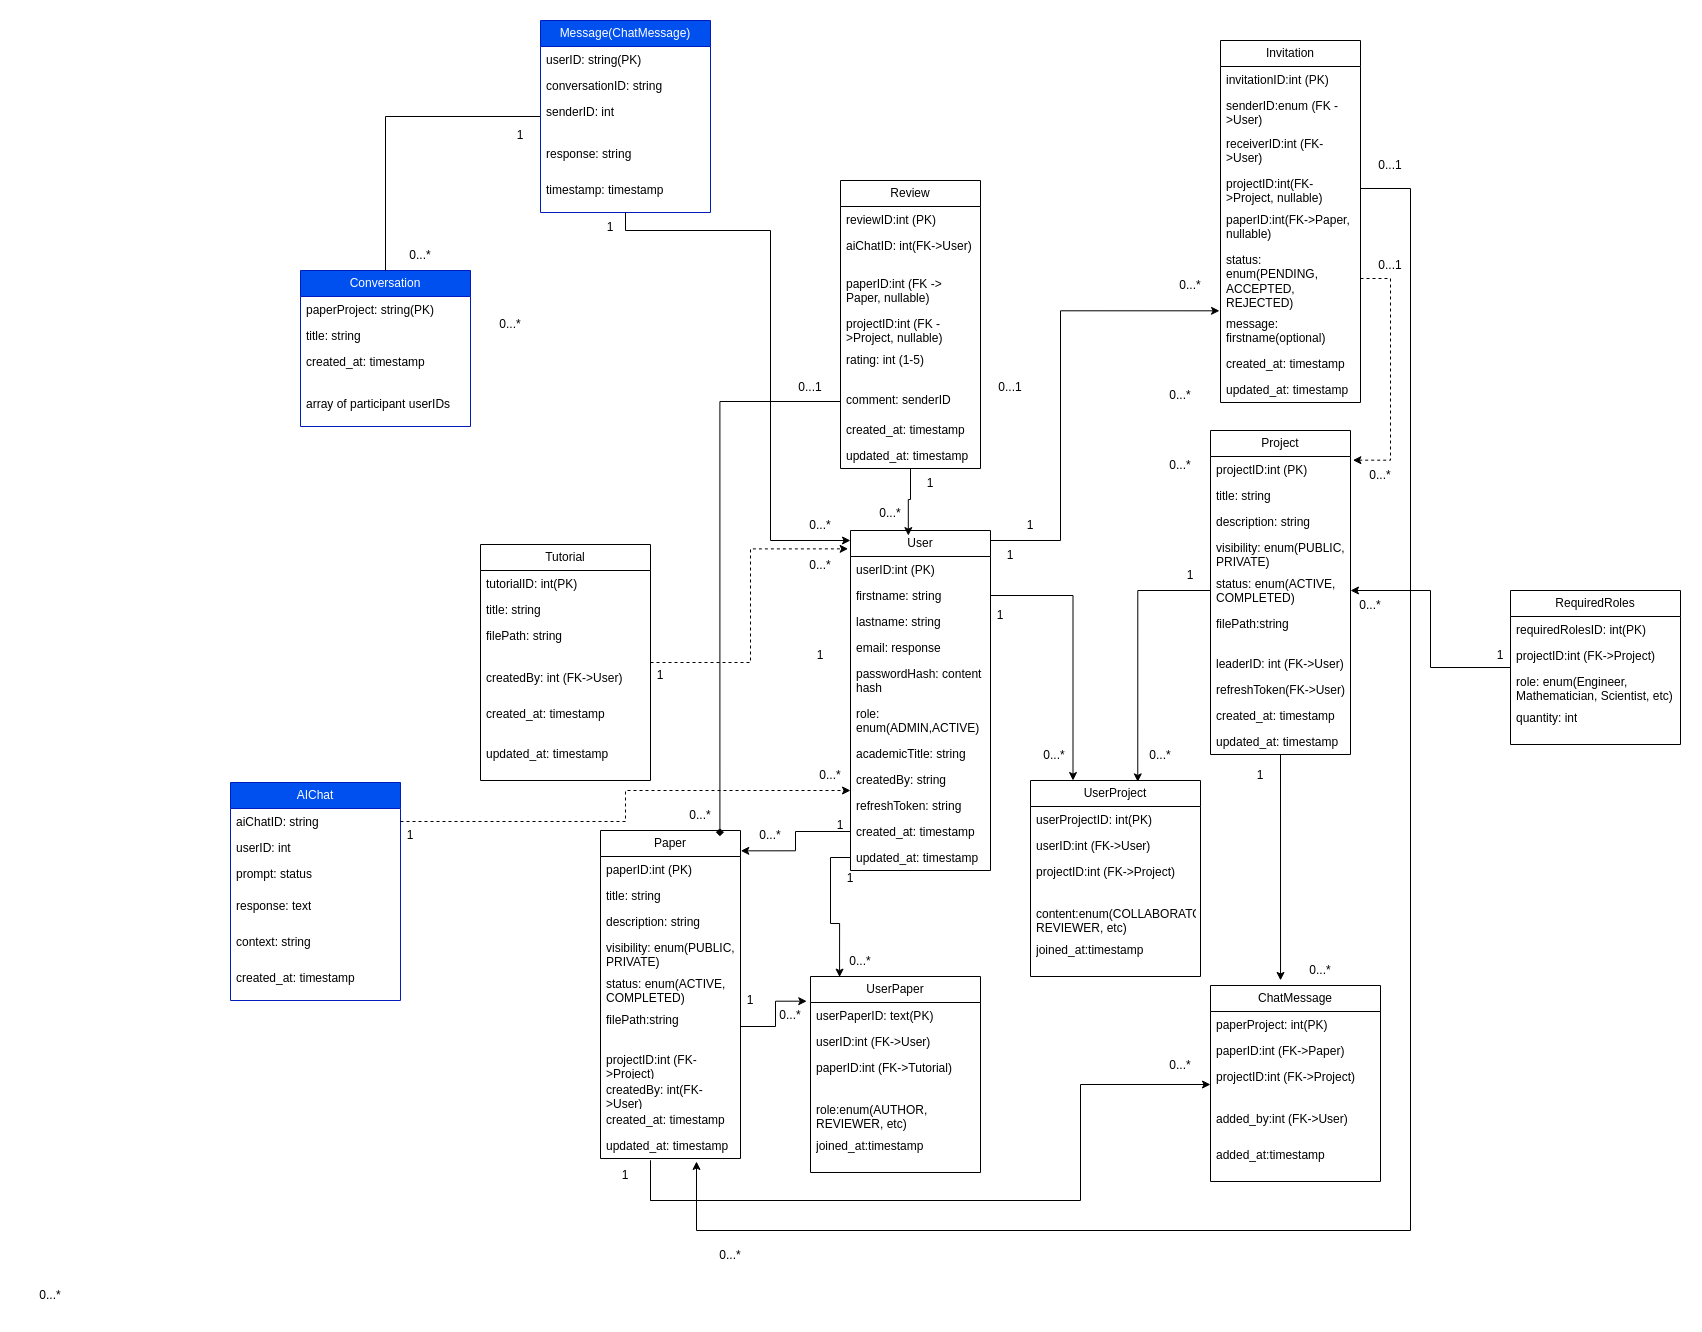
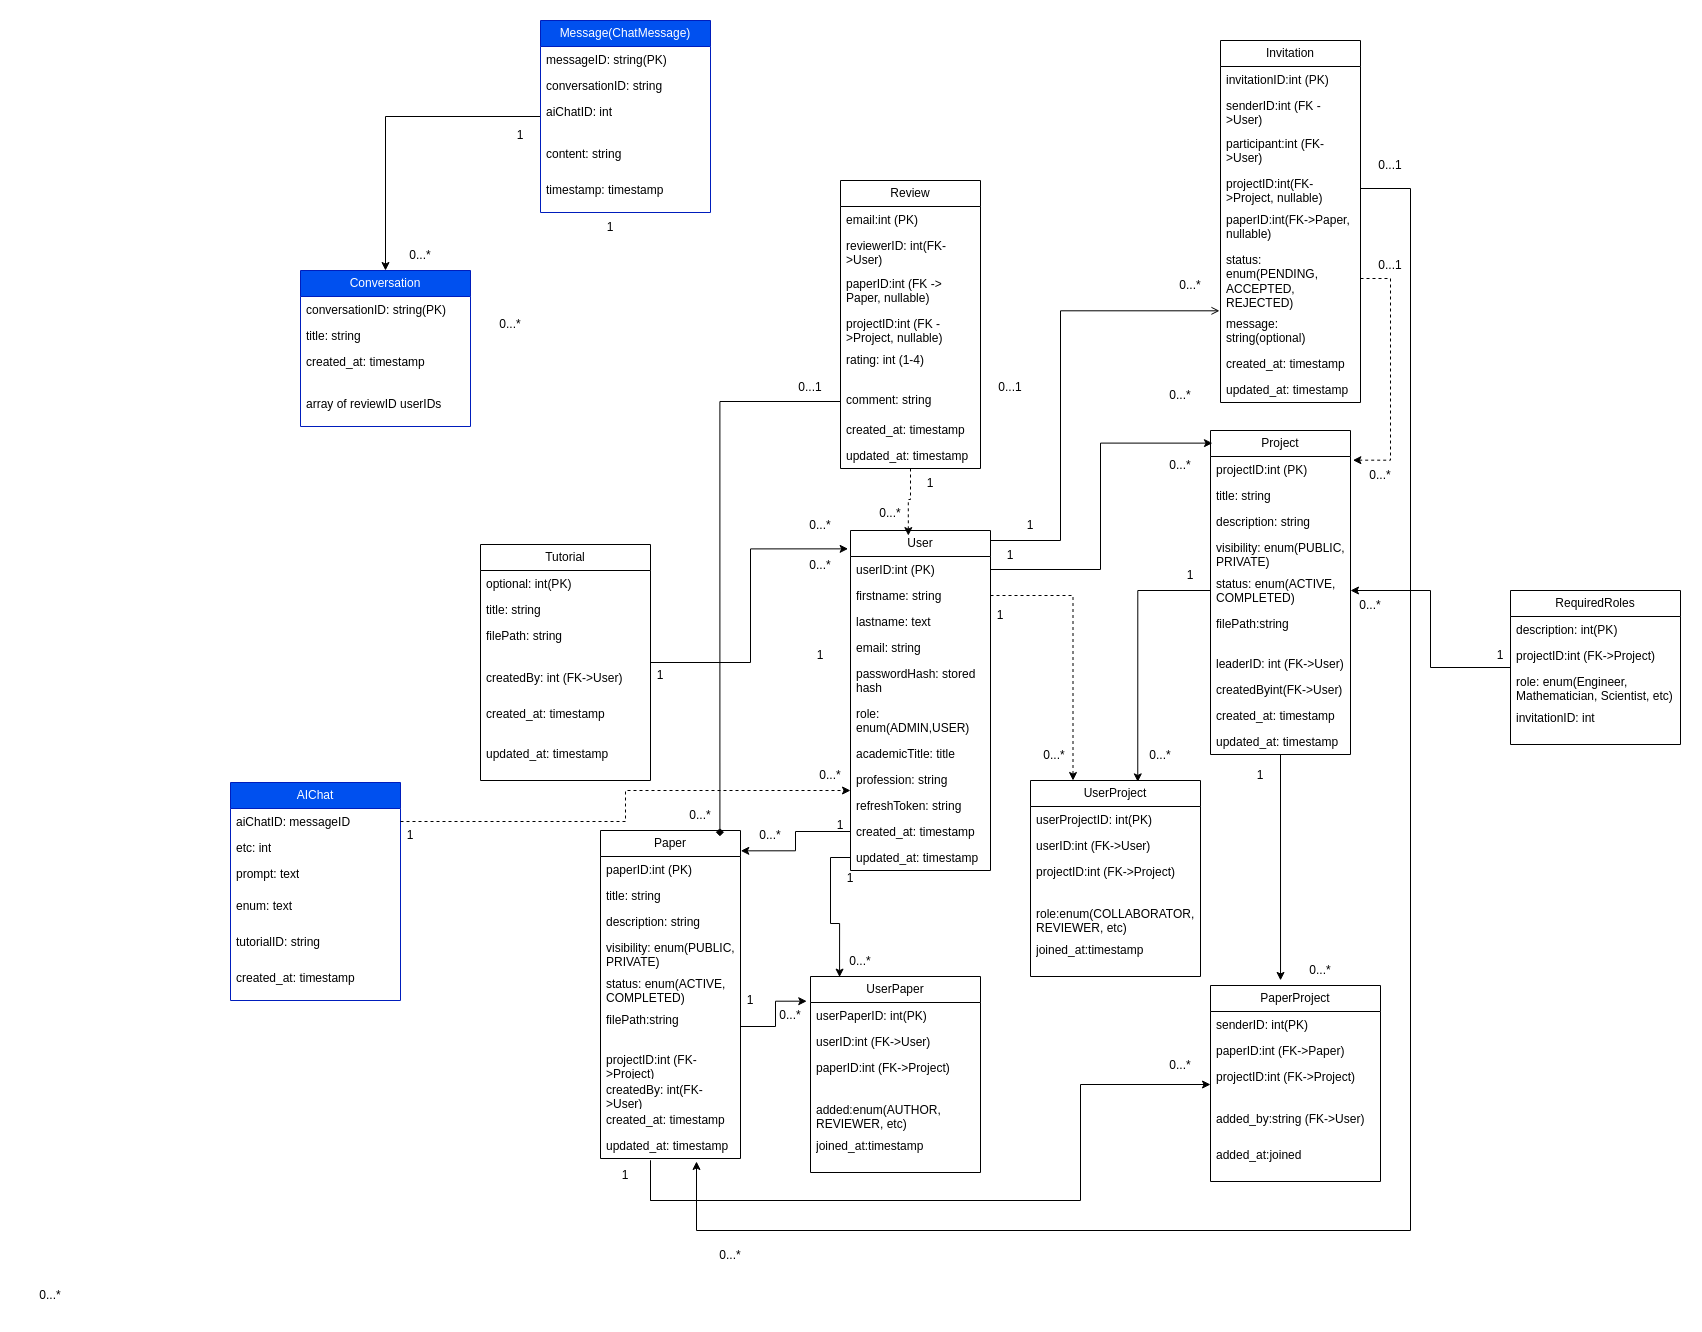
node "userID: string(PK)": label "userID: string(PK)" -> "messageID: string(PK)"
node "senderID: int": label "senderID: int" -> "aiChatID: int"
node "senderID:enum (FK ->User)": label "senderID:enum (FK ->User)" -> "senderID:int (FK ->User)"
node "receiverID:int (FK->User)": label "receiverID:int (FK->User)" -> "participant:int (FK->User)"
node "response: string": label "response: string" -> "content: string"
node "reviewID:int (PK)": label "reviewID:int (PK)" -> "email:int (PK)"
node "aiChatID: int(FK->User)": label "aiChatID: int(FK->User)" -> "reviewerID: int(FK->User)"
edge "Message(ChatMessage)" -- "Conversation": arrowhead none -> classic
node "paperProject: string(PK)": label "paperProject: string(PK)" -> "conversationID: string(PK)"
edge "User" -> "status: enum(PENDING, ACCEPTED, REJECTED)": arrowhead classic -> open
node "message: firstname(optional)": label "message: firstname(optional)" -> "message: string(optional)"
edge "timestamp: timestamp" -> "User": removed
node "rating: int (1-5)": label "rating: int (1-5)" -> "rating: int (1-4)"
node "comment: senderID": label "comment: senderID" -> "comment: string"
node "array of participant userIDs": label "array of participant userIDs" -> "array of reviewID userIDs"
edge "Review" -> "User": style solid -> dashed
edge "userID:int (PK)" -> "Project": added
node "tutorialID: int(PK)": label "tutorialID: int(PK)" -> "optional: int(PK)"
edge "Tutorial" -> "User": style dashed -> solid
node "lastname: string": label "lastname: string" -> "lastname: text"
node "requiredRolesID: int(PK)": label "requiredRolesID: int(PK)" -> "description: int(PK)"
edge "firstname: string" -> "UserProject": style solid -> dashed
node "email: response": label "email: response" -> "email: string"
node "passwordHash: content hash": label "passwordHash: content hash" -> "passwordHash: stored hash"
node "refreshToken(FK->User)": label "refreshToken(FK->User)" -> "createdByint(FK->User)"
node "quantity: int": label "quantity: int" -> "invitationID: int"
node "role: enum(ADMIN,ACTIVE)": label "role: enum(ADMIN,ACTIVE)" -> "role: enum(ADMIN,USER)"
node "academicTitle: string": label "academicTitle: string" -> "academicTitle: title"
node "createdBy: string": label "createdBy: string" -> "profession: string"
node "aiChatID: string": label "aiChatID: string" -> "aiChatID: messageID"
node "userID: int": label "userID: int" -> "etc: int"
node "prompt: status": label "prompt: status" -> "prompt: text"
node "response: text": label "response: text" -> "enum: text"
node "content:enum(COLLABORATOR, REVIEWER, etc)": label "content:enum(COLLABORATOR, REVIEWER, etc)" -> "role:enum(COLLABORATOR, REVIEWER, etc)"
node "context: string": label "context: string" -> "tutorialID: string"
node "ChatMessage": label "ChatMessage" -> "PaperProject"
node "userPaperID: text(PK)": label "userPaperID: text(PK)" -> "userPaperID: int(PK)"
node "paperProject: int(PK)": label "paperProject: int(PK)" -> "senderID: int(PK)"
node "paperID:int (FK->Tutorial)": label "paperID:int (FK->Tutorial)" -> "paperID:int (FK->Project)"
node "role:enum(AUTHOR, REVIEWER, etc)": label "role:enum(AUTHOR, REVIEWER, etc)" -> "added:enum(AUTHOR, REVIEWER, etc)"
node "added_by:int (FK->User)": label "added_by:int (FK->User)" -> "added_by:string (FK->User)"
node "added_at:timestamp": label "added_at:timestamp" -> "added_at:joined"
